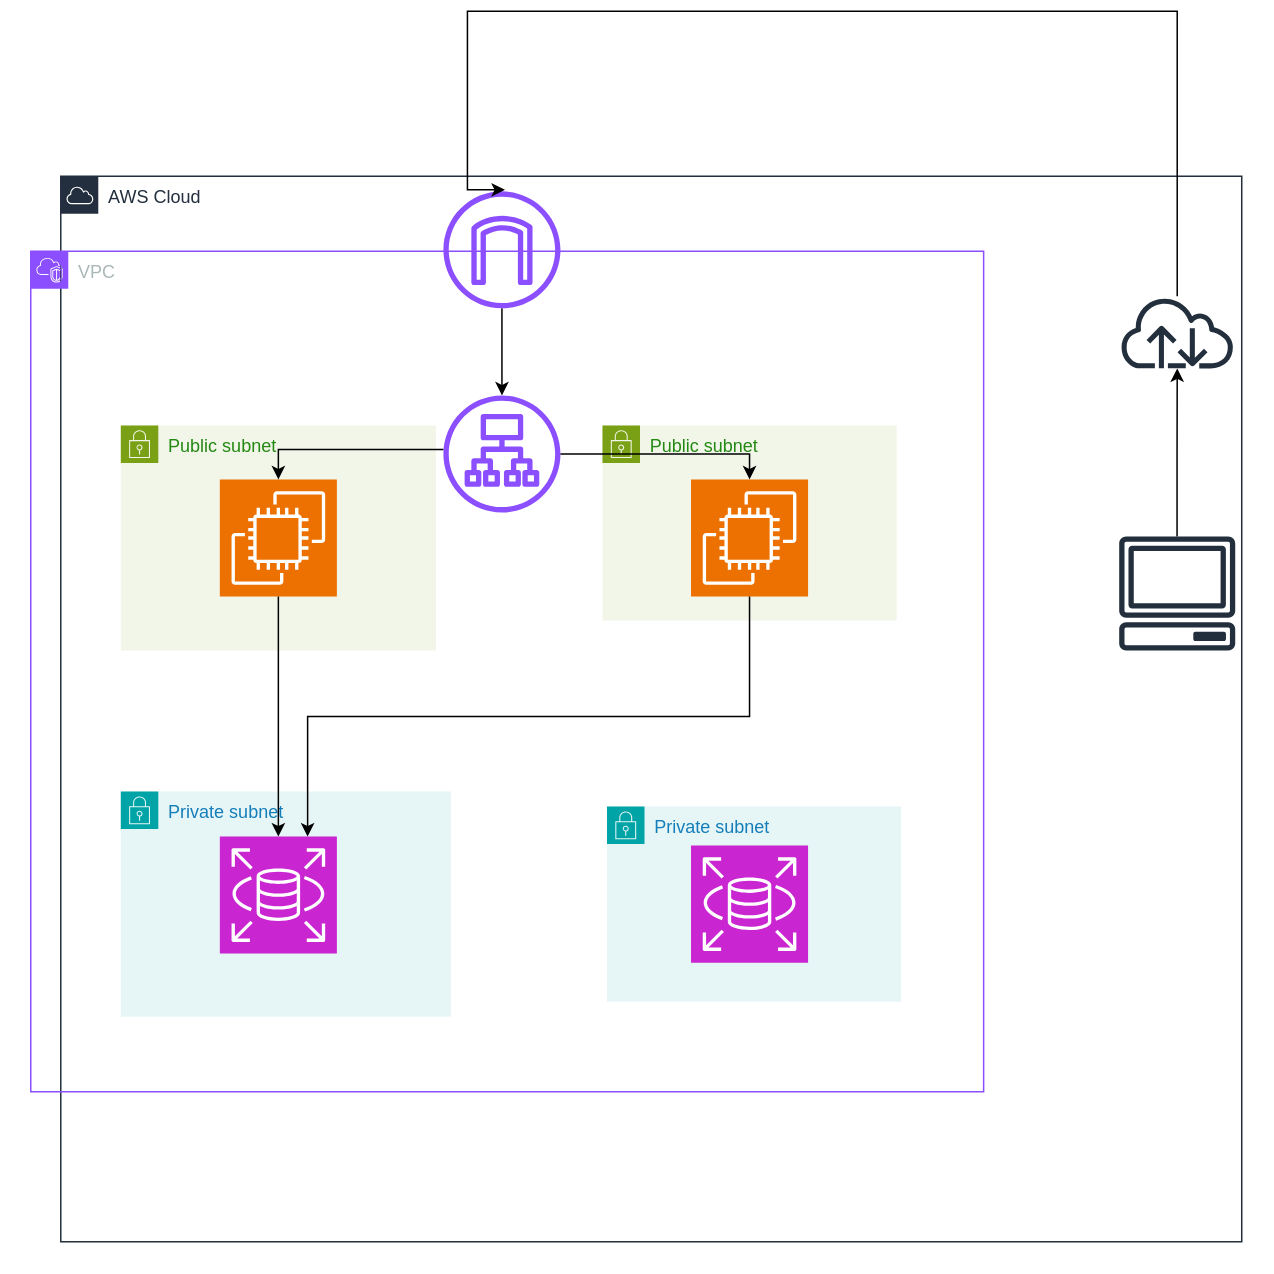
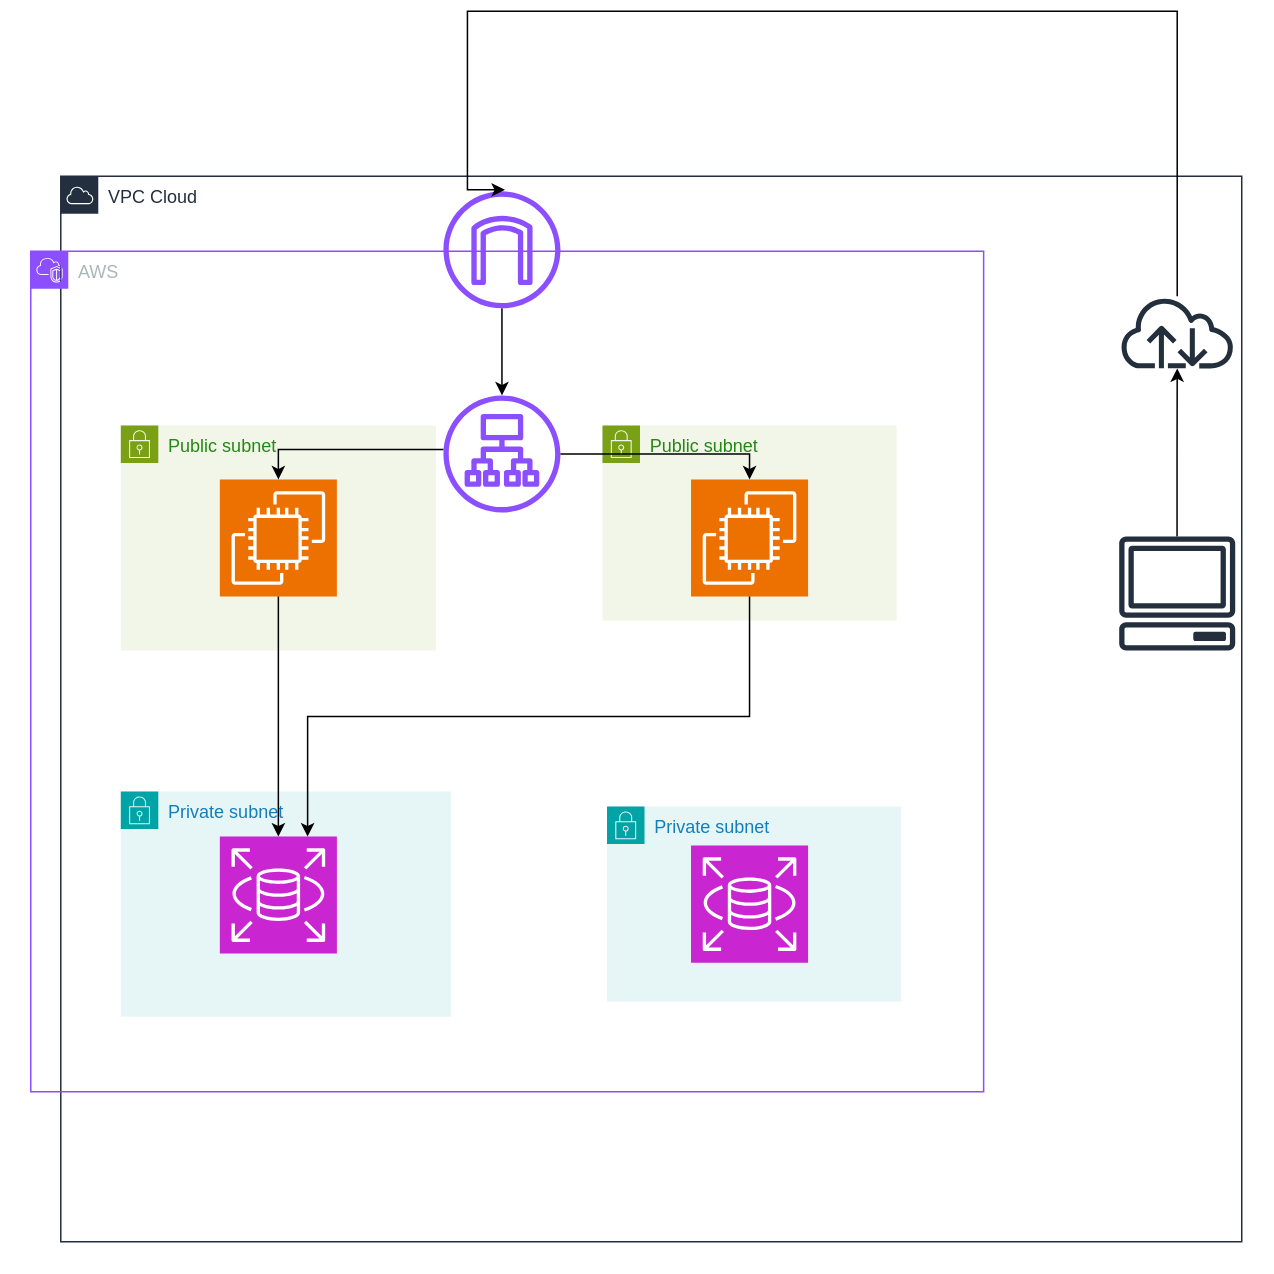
node "AWS Cloud": label "AWS Cloud" -> "VPC Cloud"
node "VPC": label "VPC" -> "AWS"
